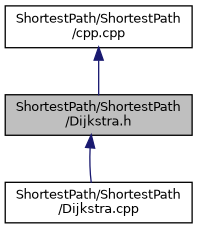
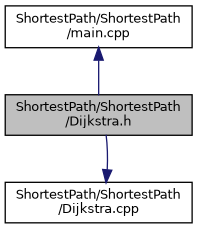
node "ShortestPath/ShortestPath /cpp.cpp": label "ShortestPath/ShortestPath /cpp.cpp" -> "ShortestPath/ShortestPath /main.cpp"
edge "ShortestPath/ShortestPath /Dijkstra.cpp" -> "ShortestPath/ShortestPath /Dijkstra.h": reversed
